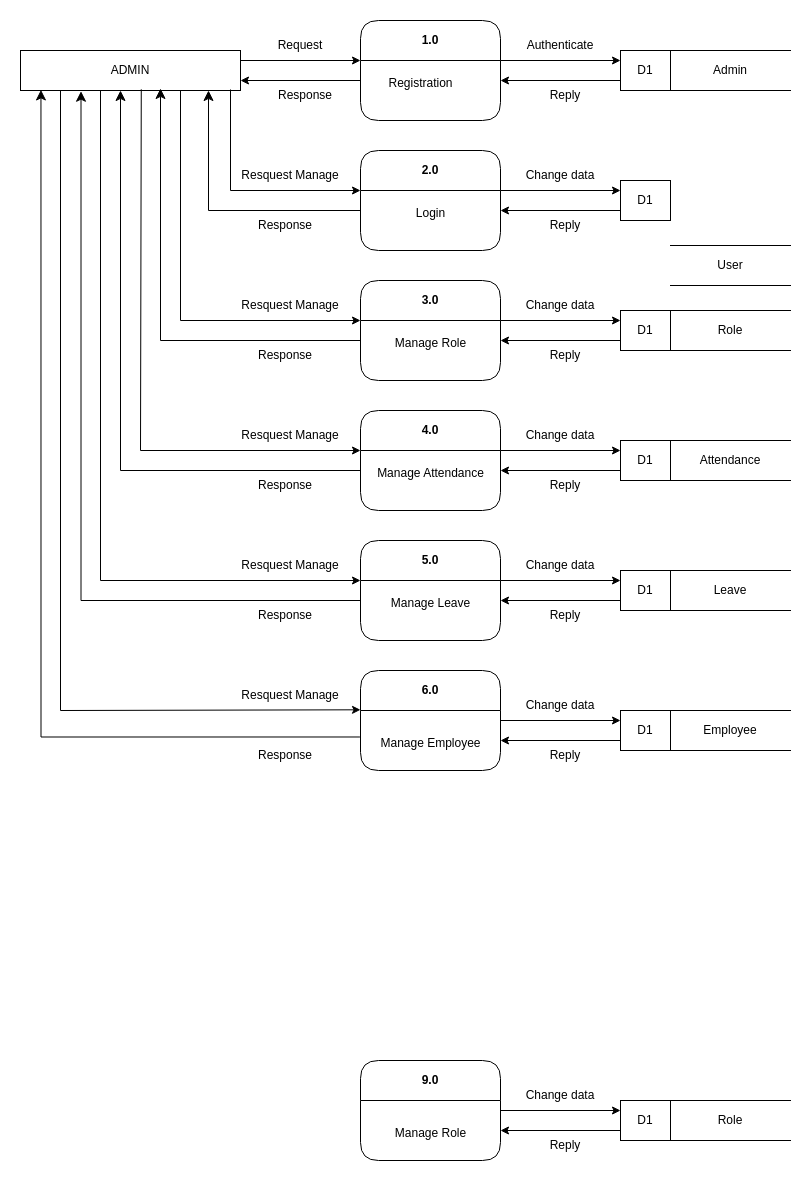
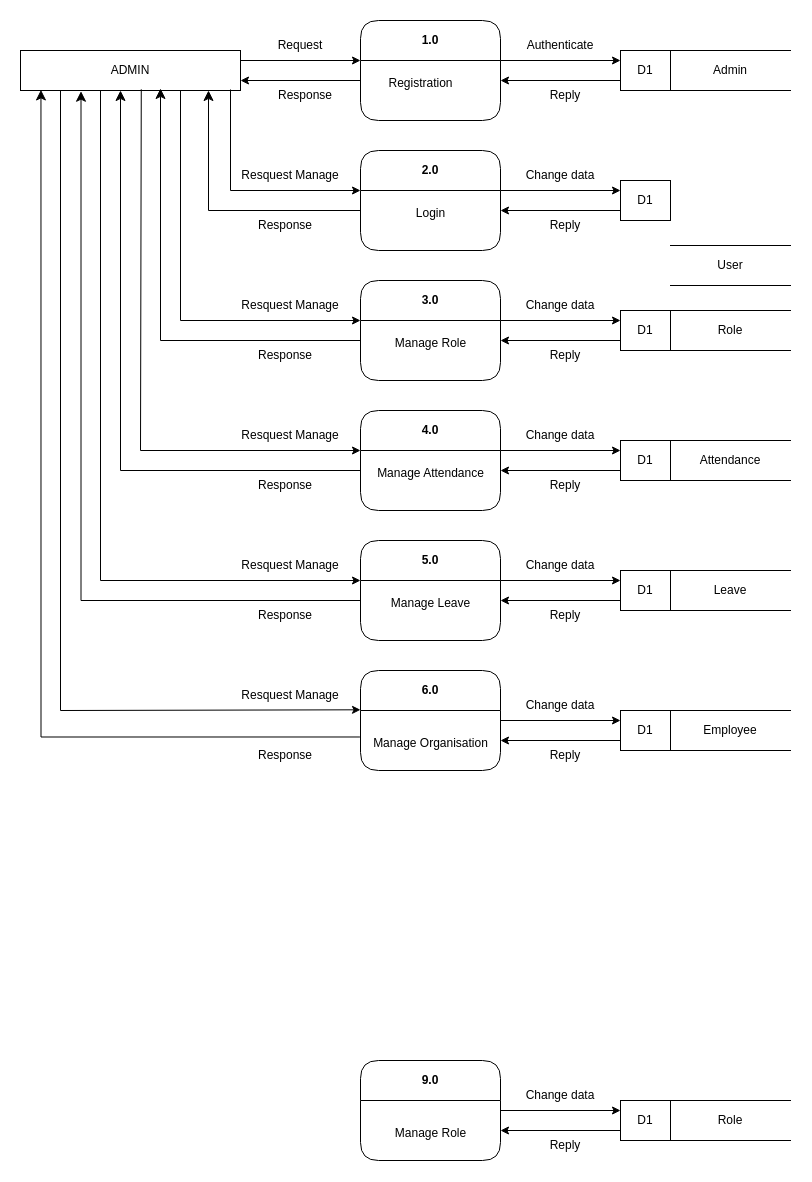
node "Manage Employee": label "Manage Employee" -> "Manage Organisation"
